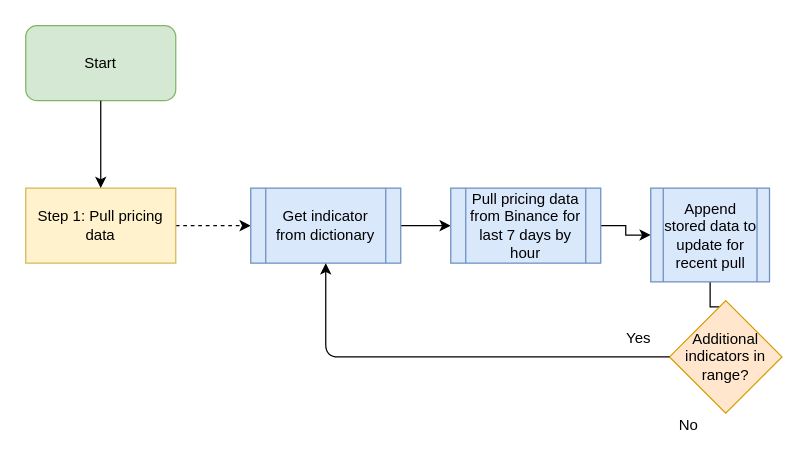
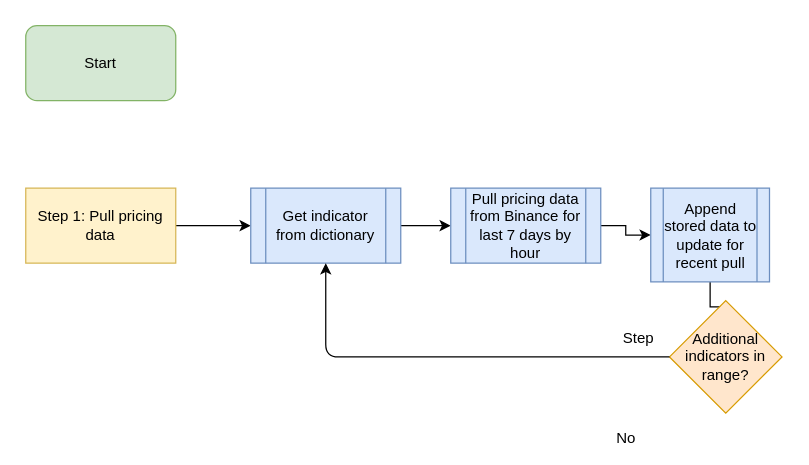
edge "Start" -> "Step 1: Pull pricing data": removed
edge "Step 1: Pull pricing data" -> "Get indicator from dictionary": style dashed -> solid
node "Yes": label "Yes" -> "Step"
node "No": moved (688, 426) -> (626, 438)
